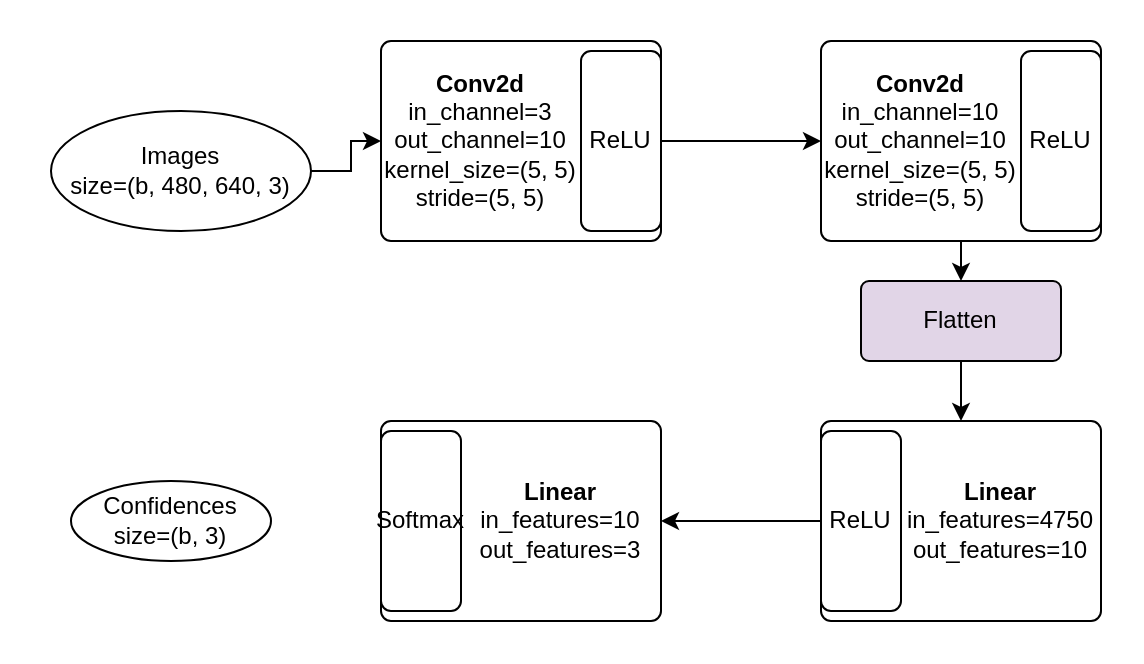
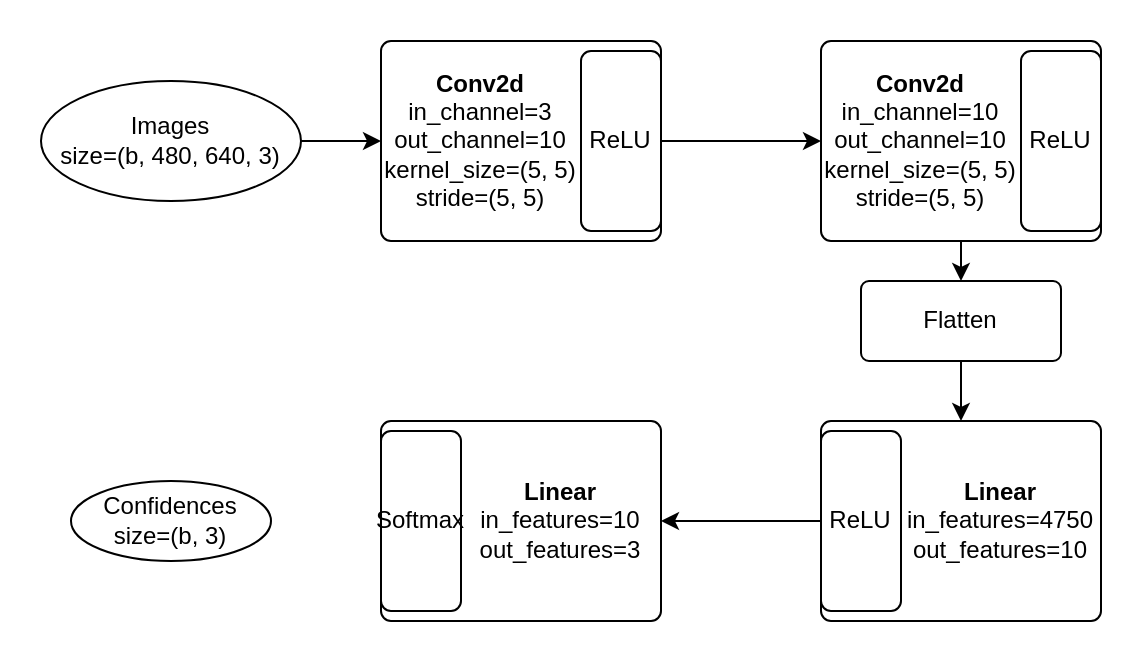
node "Images size=(b, 480, 640, 3)": moved (181, 171) -> (171, 141)
node "Flatten": fillcolor #e1d5e7 -> #ffffff
